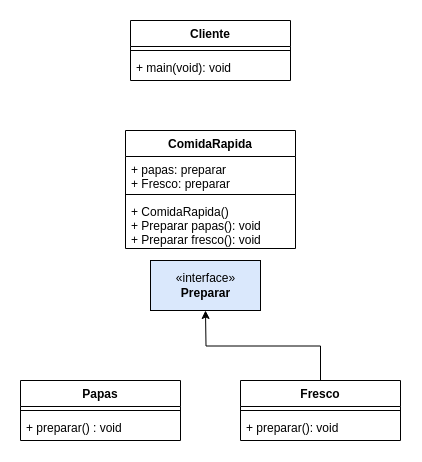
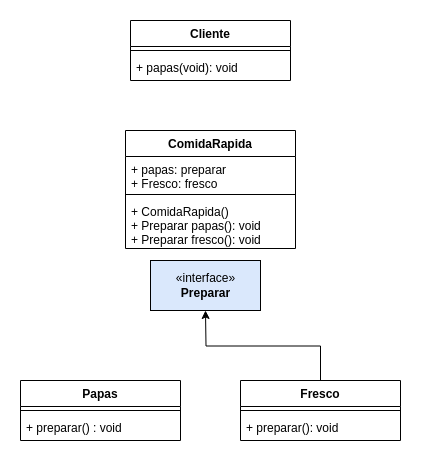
node "+ main(void): void": label "+ main(void): void" -> "+ papas(void): void"
node "+ papas: preparar + Fresco: preparar": label "+ papas: preparar + Fresco: preparar" -> "+ papas: preparar + Fresco: fresco"
